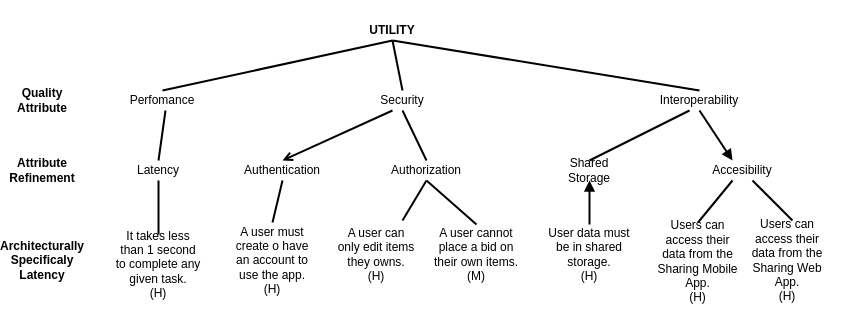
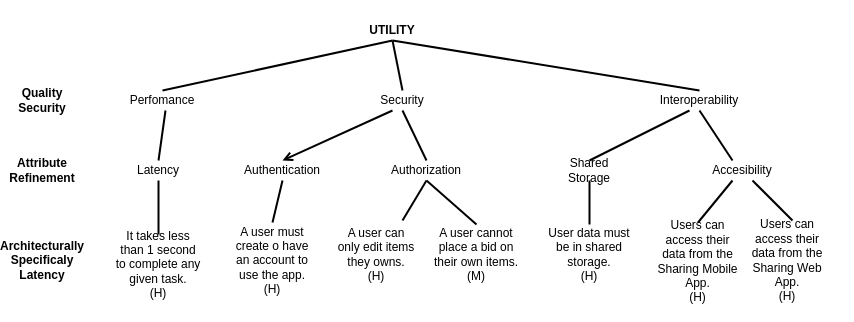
node "Quality Attribute": label "Quality Attribute" -> "Quality Security"
edge "Interoperability" -> "Accesibility": arrowhead block -> none
edge "User data must be in shared storage. (H)" -> "Shared Storage": arrowhead block -> none
